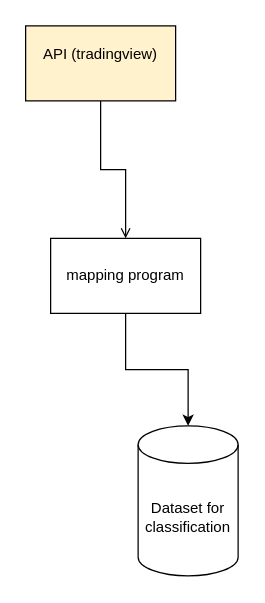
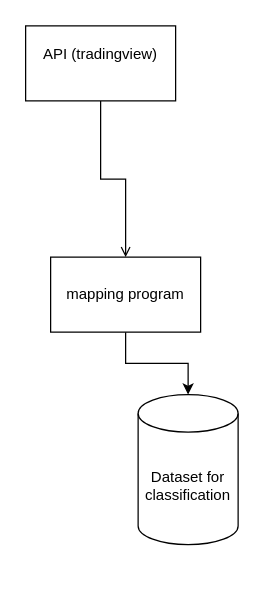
node "API (tradingview)": fillcolor #fff2cc -> #ffffff
node "mapping program": moved (126, 276) -> (126, 294)
node "Dataset for classification": moved (188, 501) -> (188, 469)
